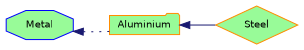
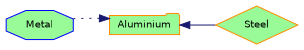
edge "Aluminium" -> "Metal": reversed
